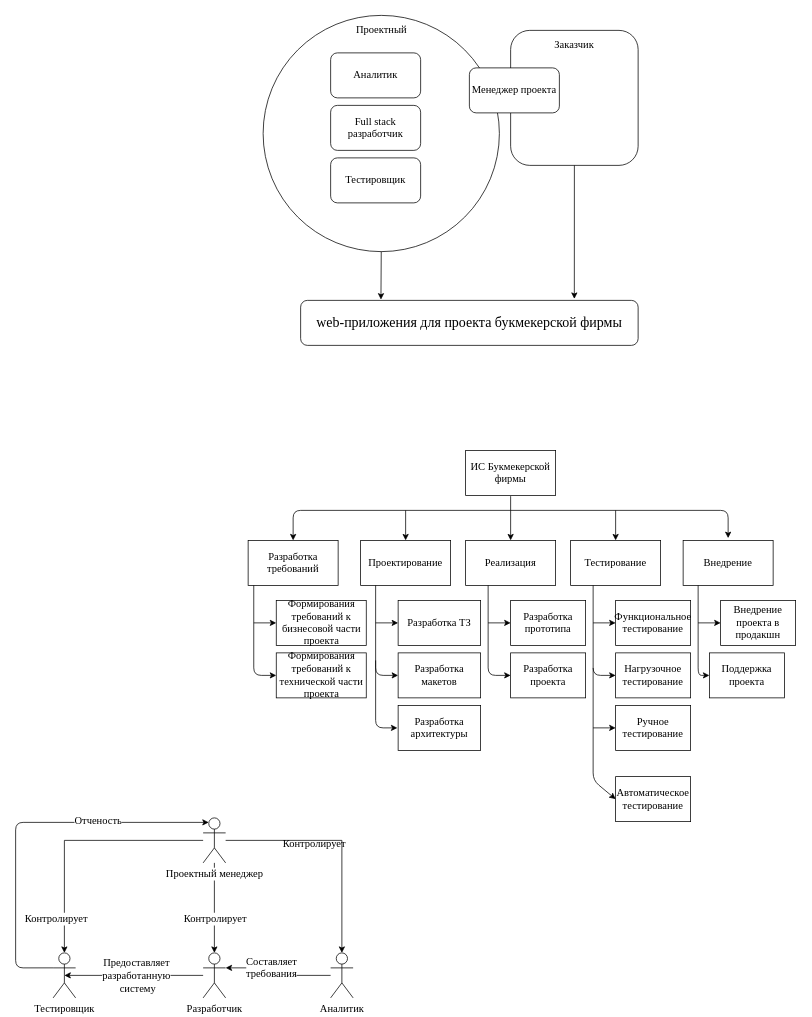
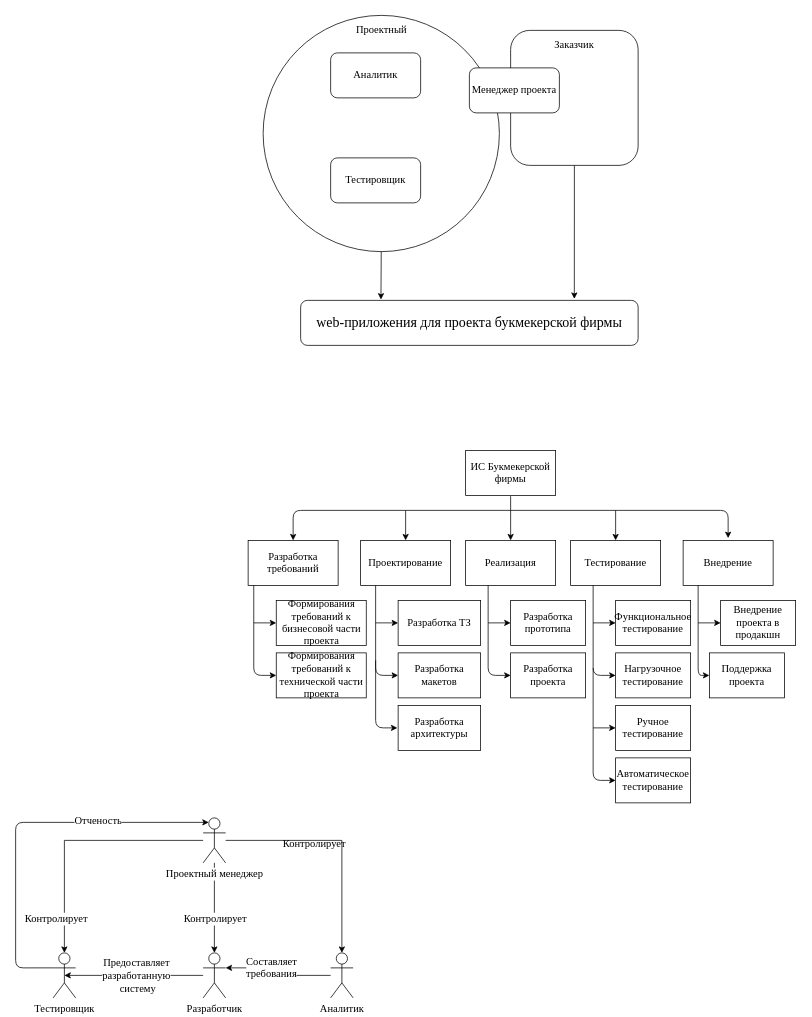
node "Full stack разработчик": removed
node "Автоматическое тестирование": moved (653, 799) -> (653, 780)
